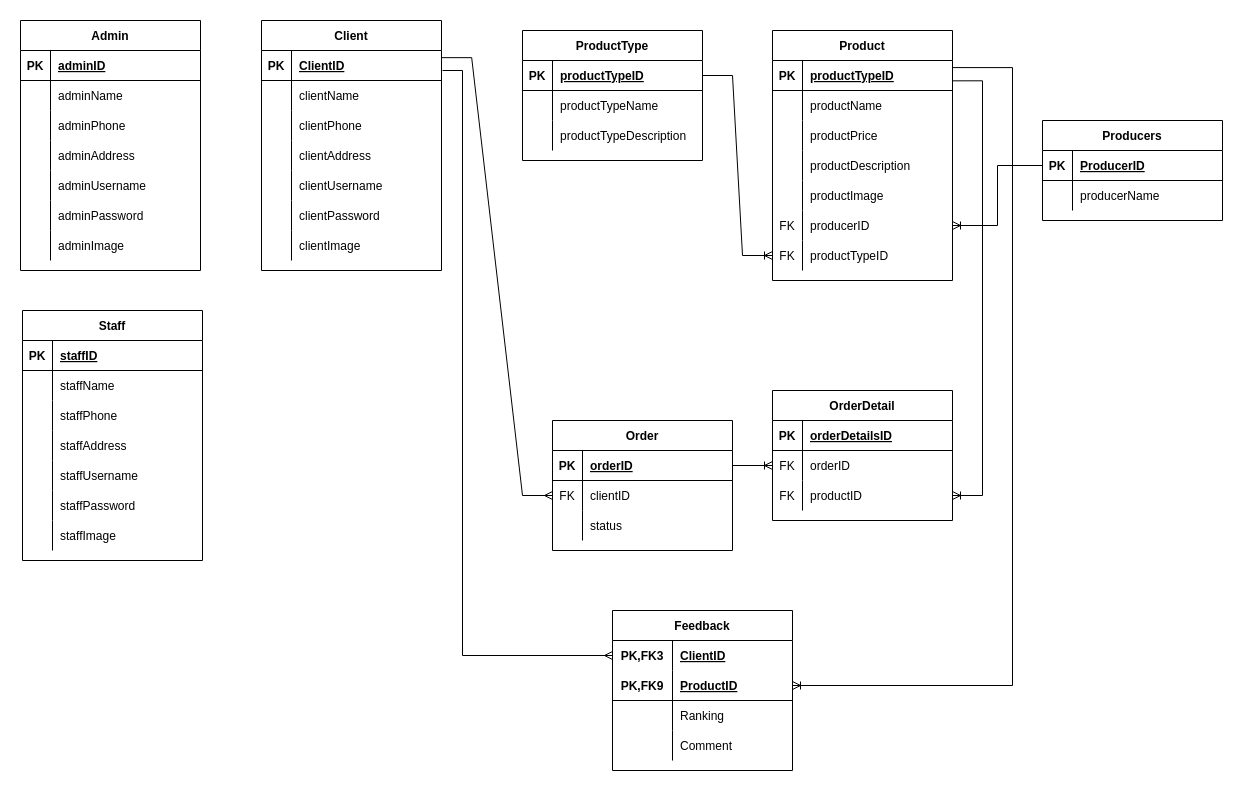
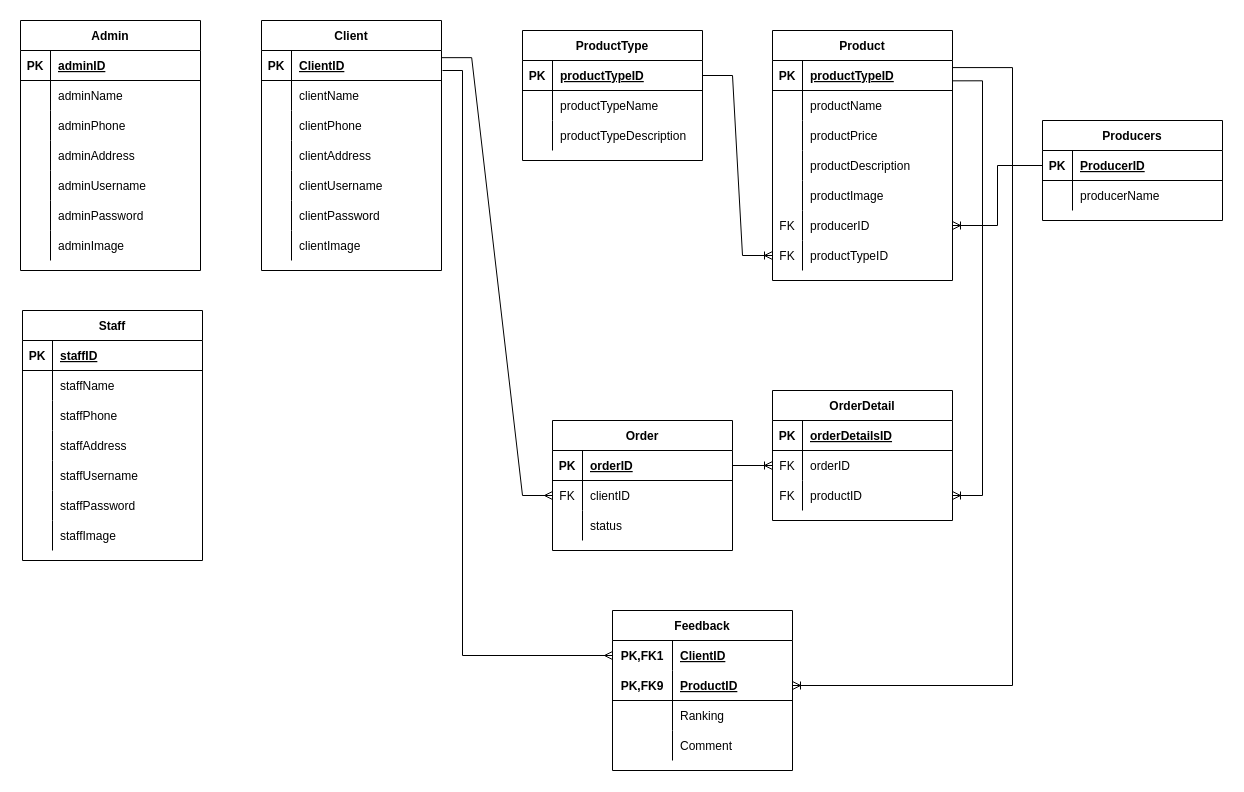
node "PK,FK3": label "PK,FK3" -> "PK,FK1"
